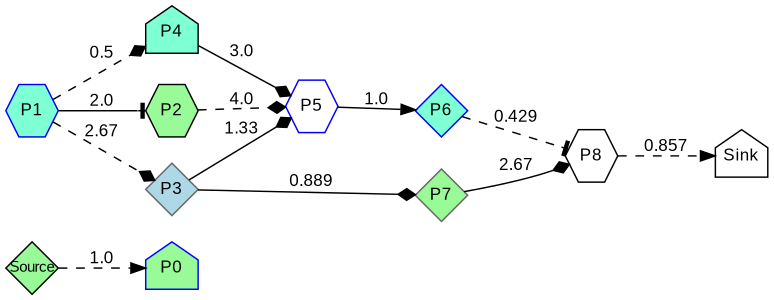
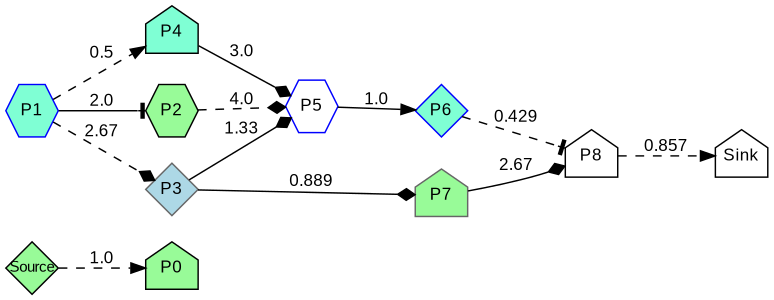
edge "P1" -> "P4": arrowhead diamond -> normal
node "P8": shape hexagon -> house
node "P7": shape diamond -> house
node "P0": color blue -> black
